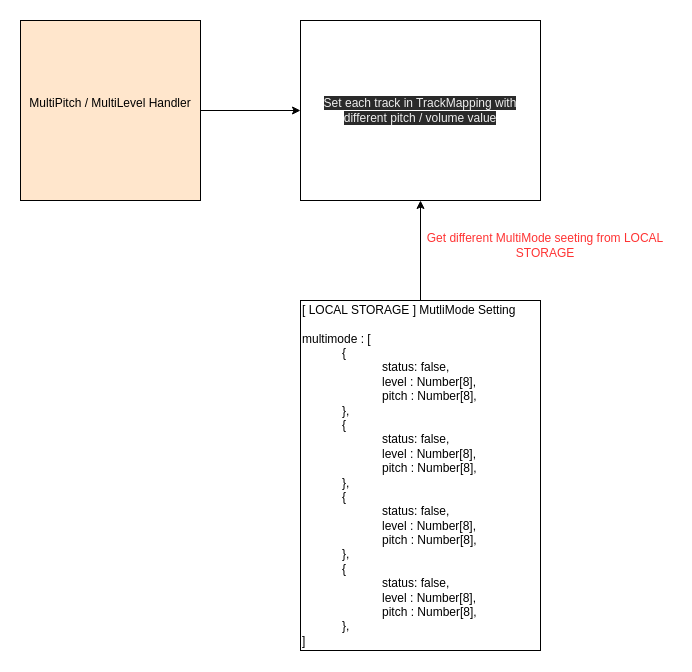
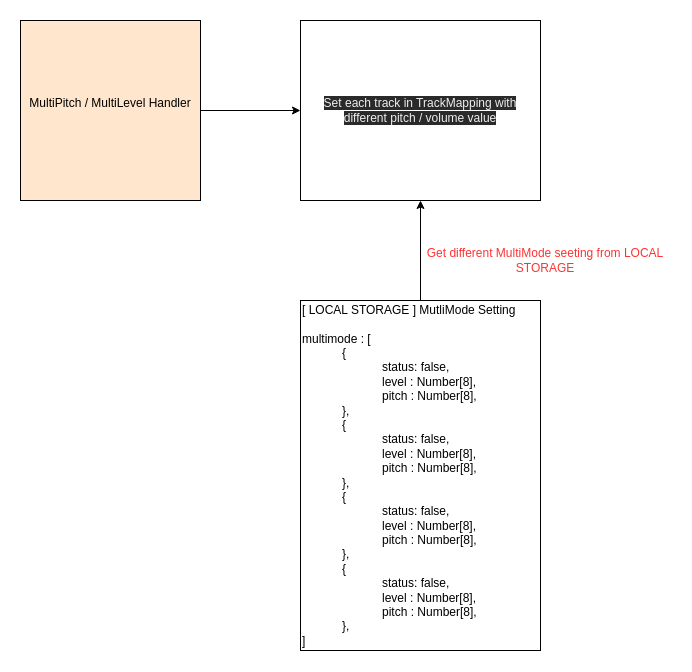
node "Get different MultiMode seeting from LOCAL STORAGE": moved (546, 246) -> (546, 261)
